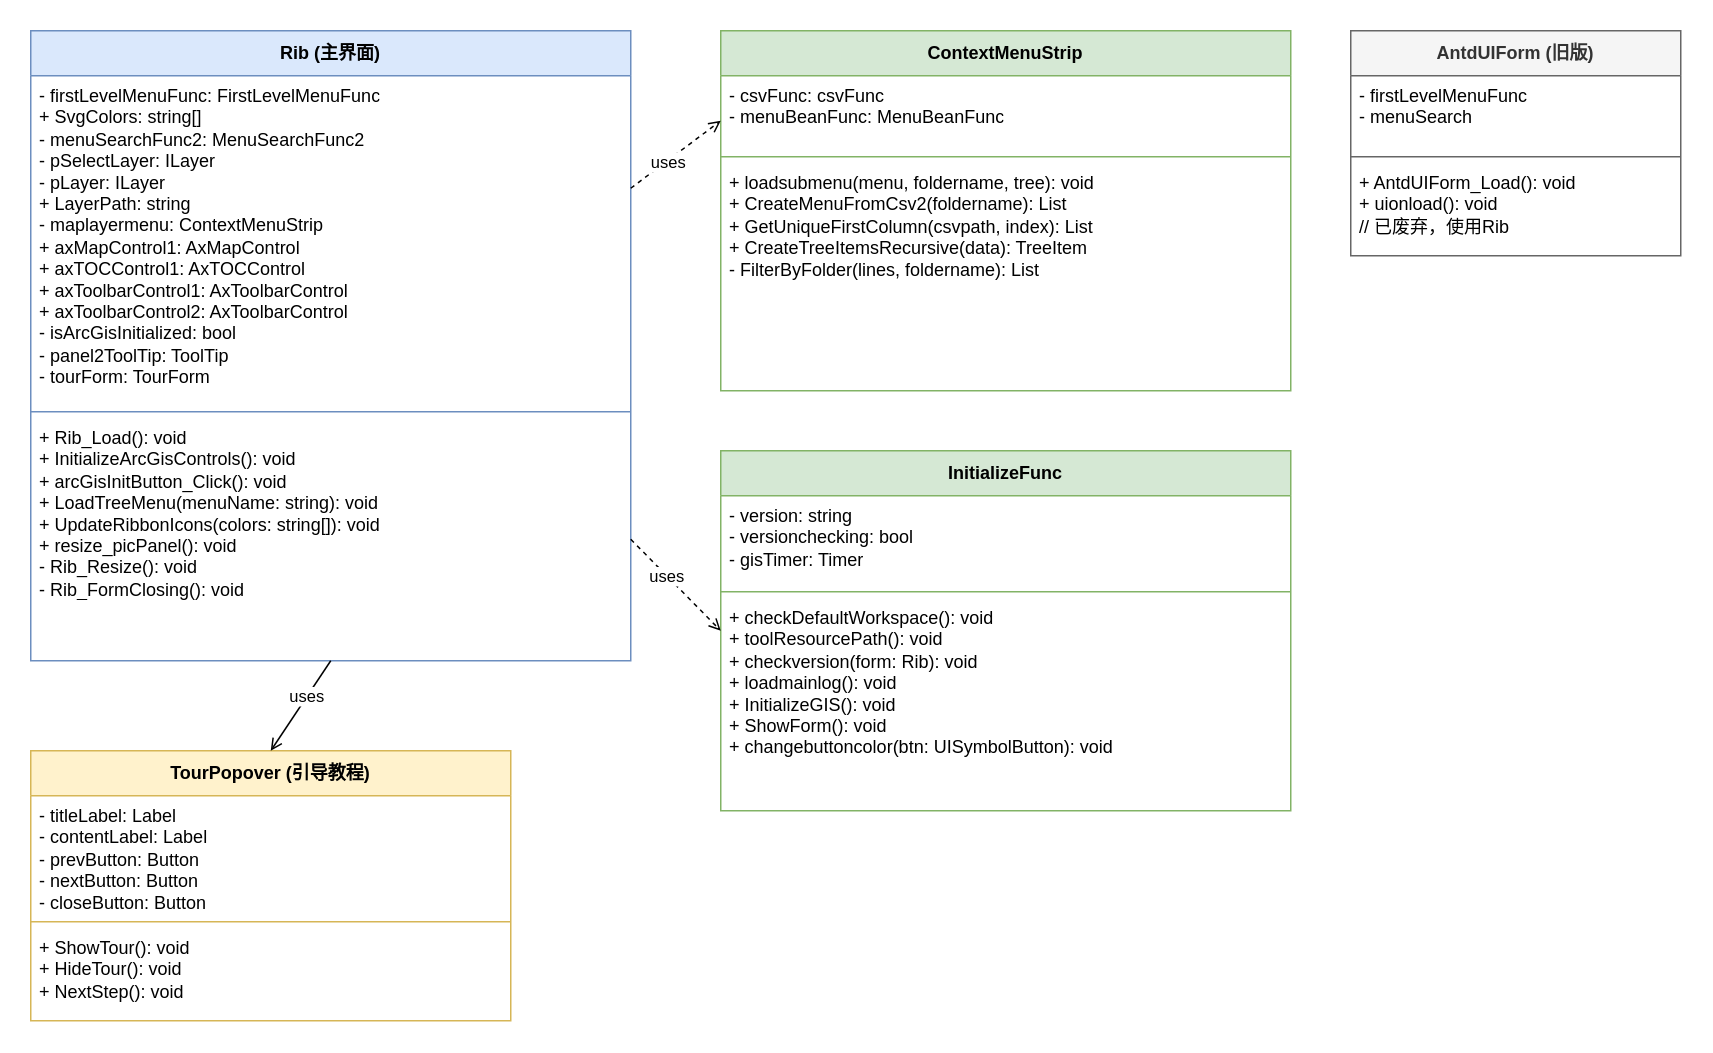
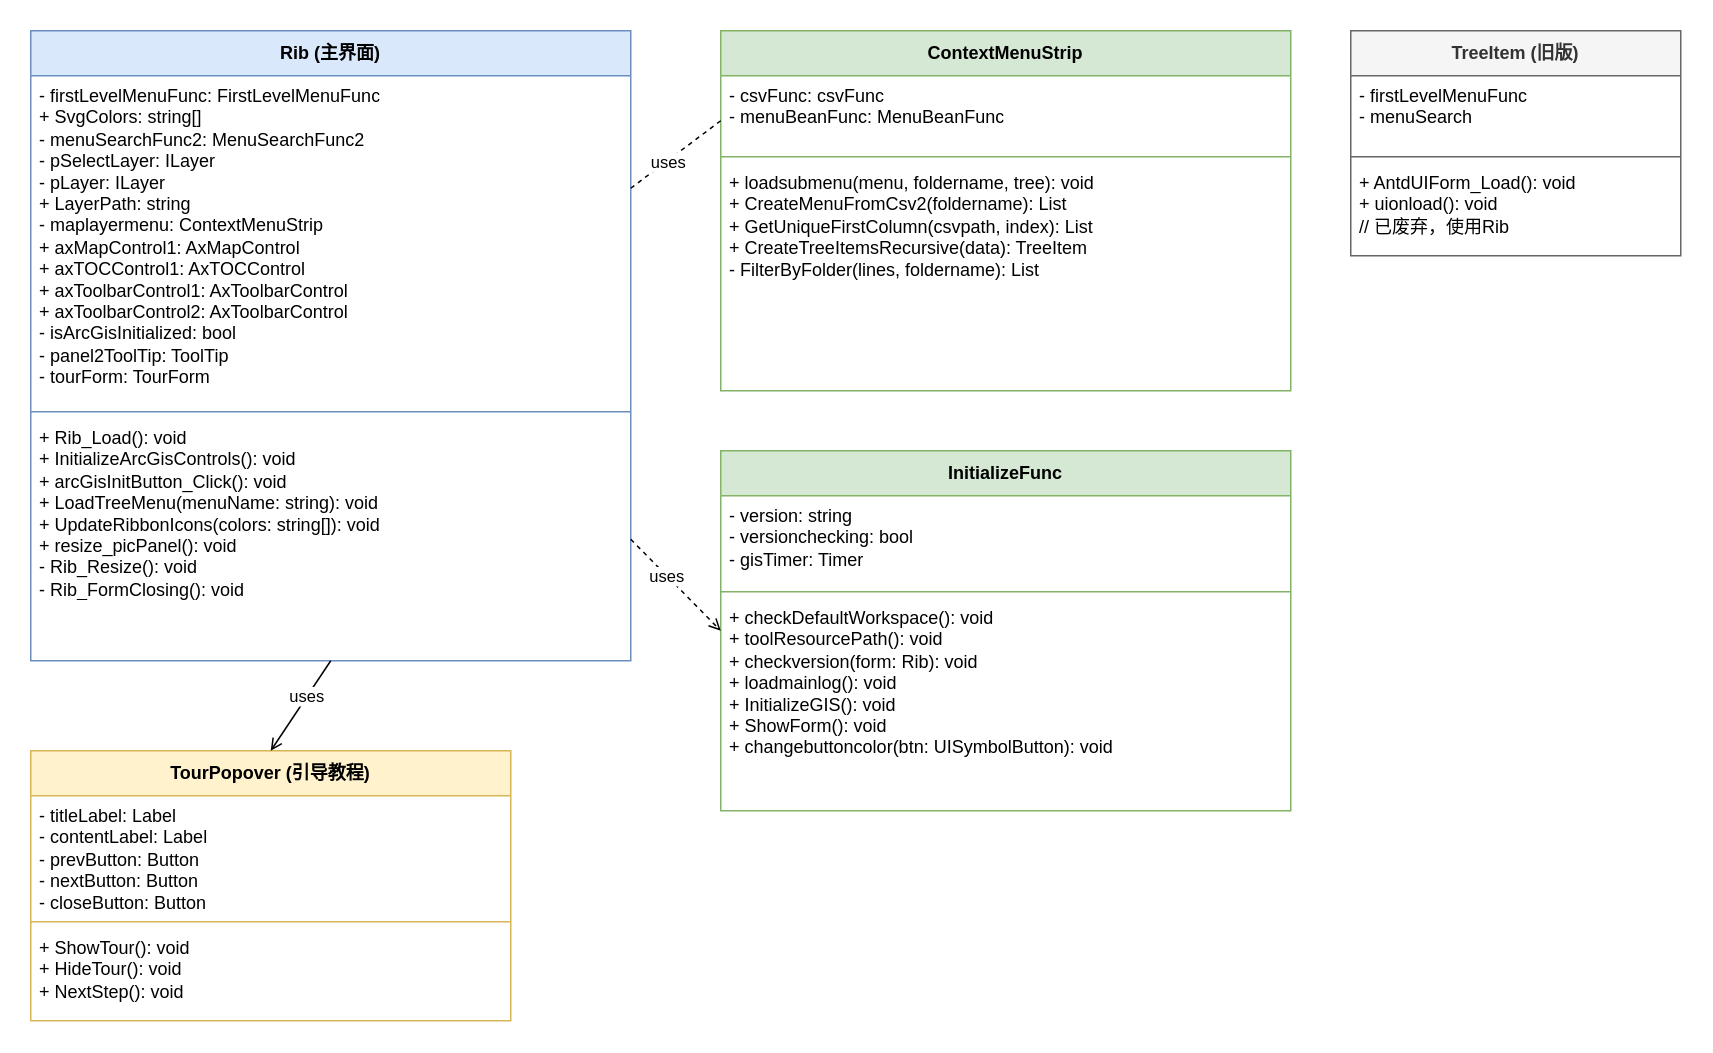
node "AntdUIForm (旧版)": label "AntdUIForm (旧版)" -> "TreeItem (旧版)"
edge "Rib (主界面)" -> "ContextMenuStrip": arrowhead open -> none
